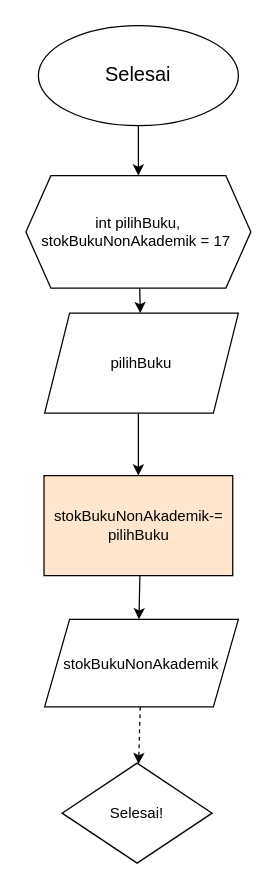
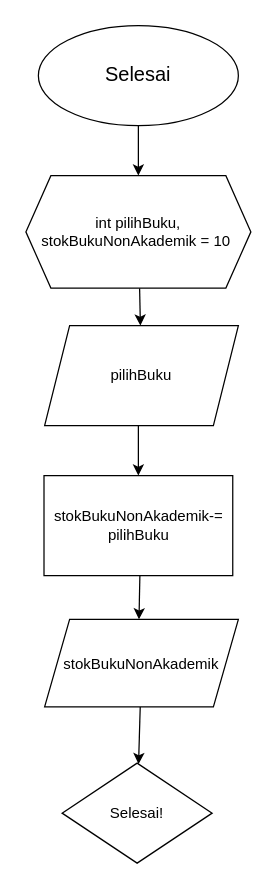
node "int pilihBuku, stokBukuNonAkademik = 17": label "int pilihBuku, stokBukuNonAkademik = 17" -> "int pilihBuku, stokBukuNonAkademik = 10"
node "pilihBuku": moved (141, 363) -> (141, 376)
node "stokBukuNonAkademik-= pilihBuku": fillcolor #ffe6cc -> #ffffff
edge "stokBukuNonAkademik" -> "Selesai!": style dashed -> solid
